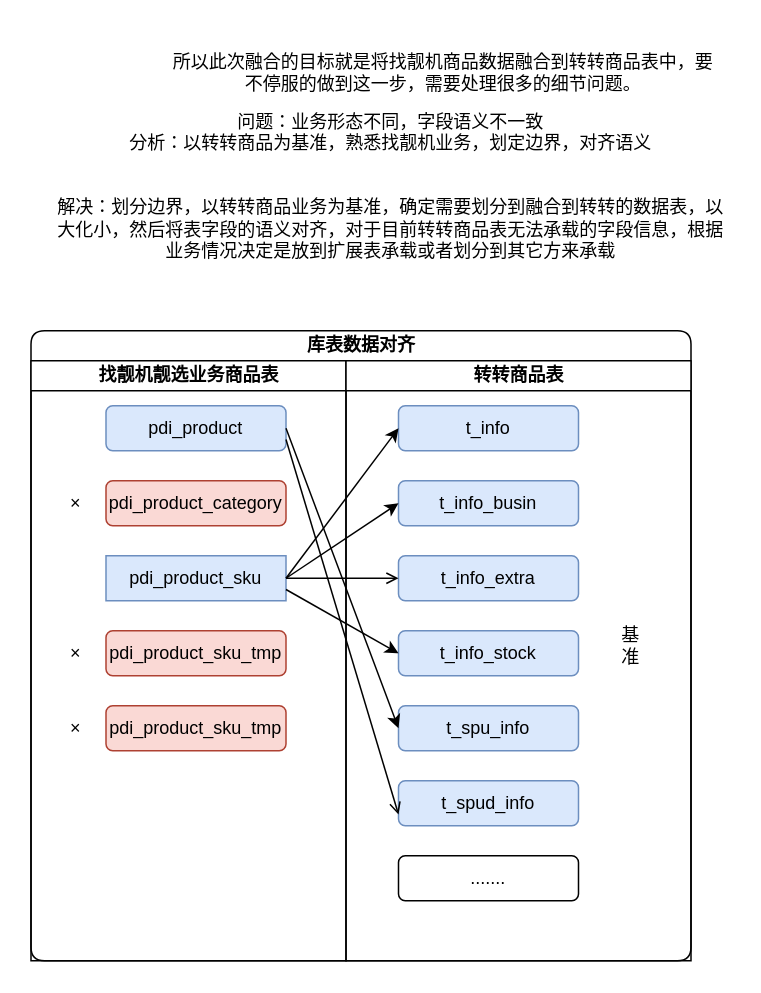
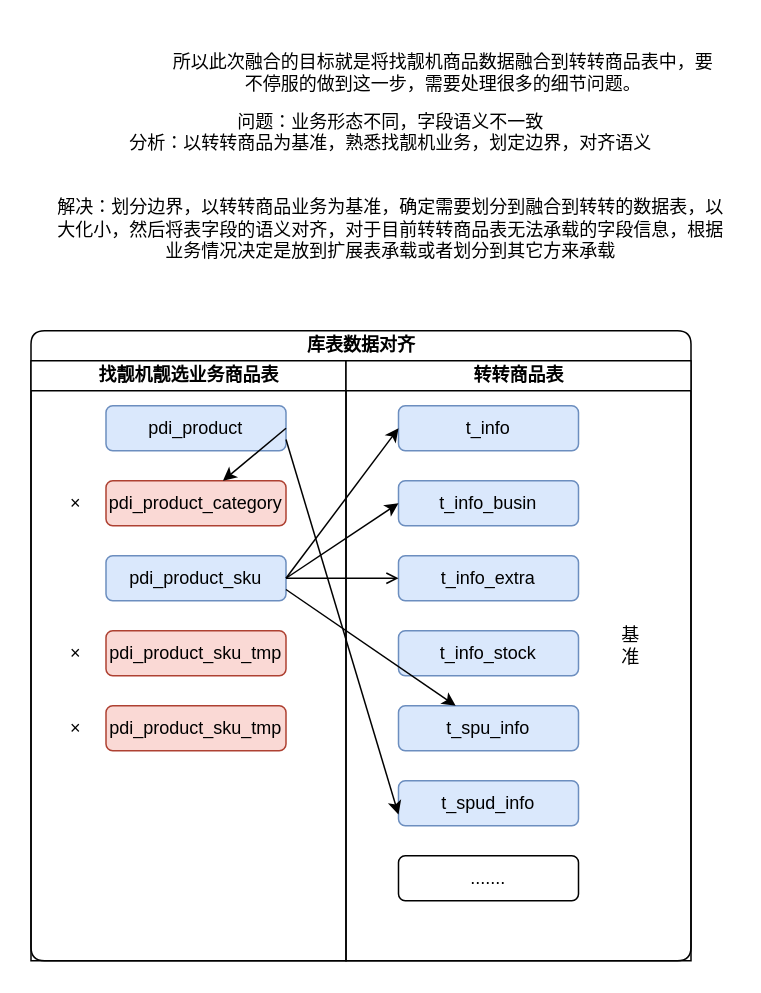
edge "pdi_product" -> "t_spu_info": now "pdi_product" -> "pdi_product_category"
node "pdi_product_sku": shape rectangle -> rounded rectangle
edge "pdi_product_sku" -> "t_info_stock": now "pdi_product_sku" -> "t_spu_info"
edge "pdi_product" -> "t_spud_info": arrowhead open -> classic
